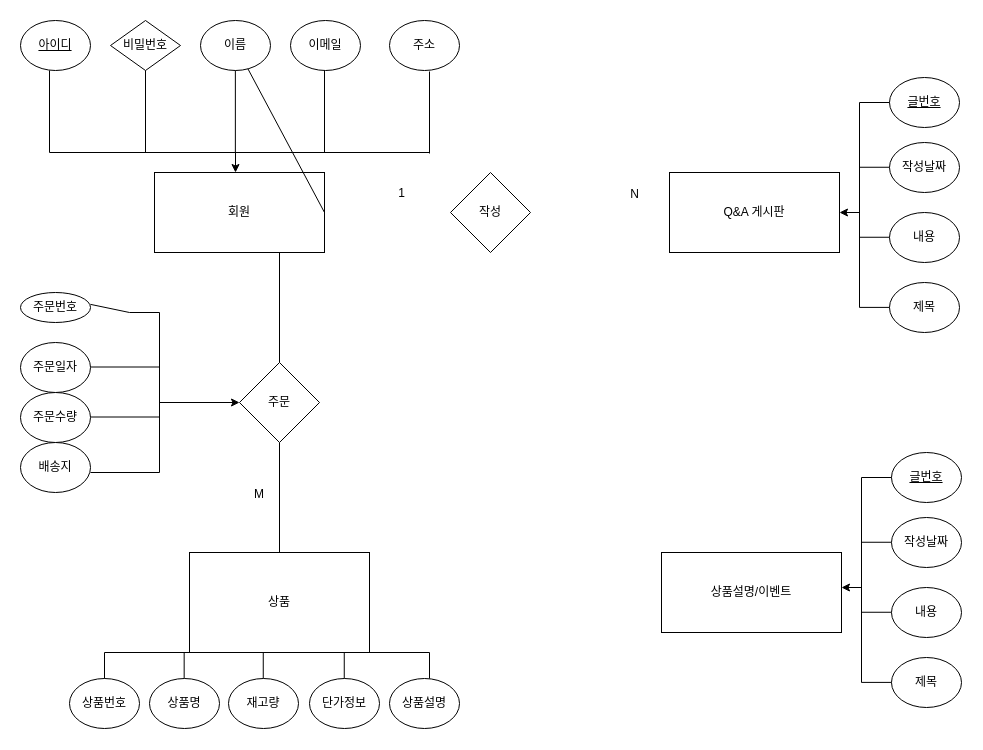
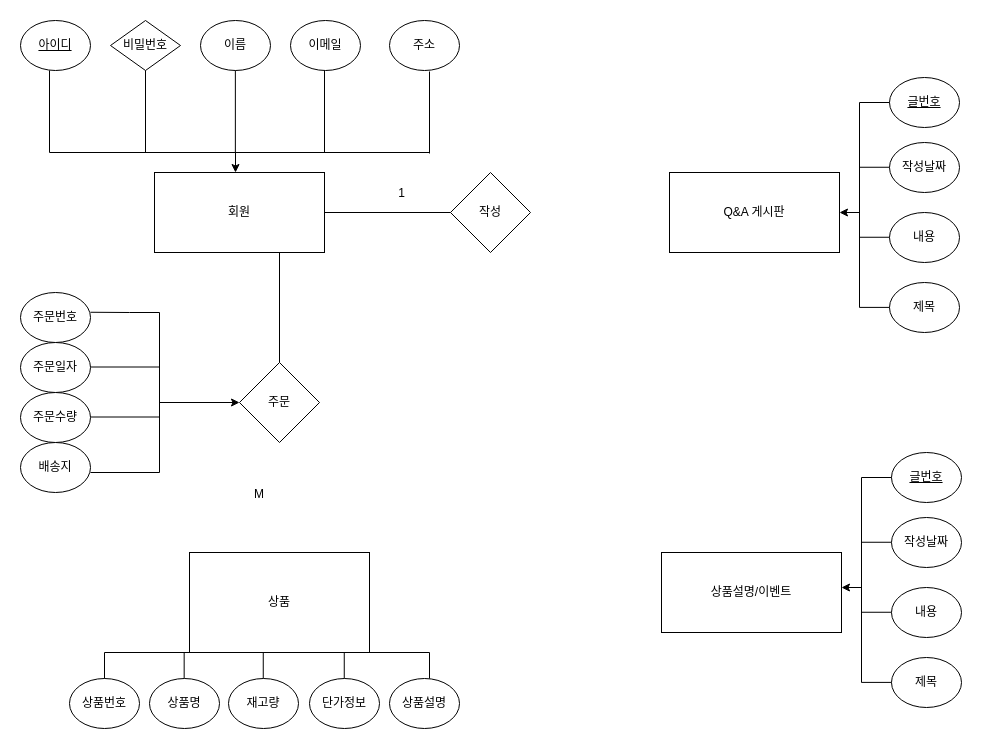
edge "이름" -- "회원": now "작성" -- "회원"
node "주문번호": size 70x30 -> 70x50
edge "주문" -- "상품": removed, label "N"
